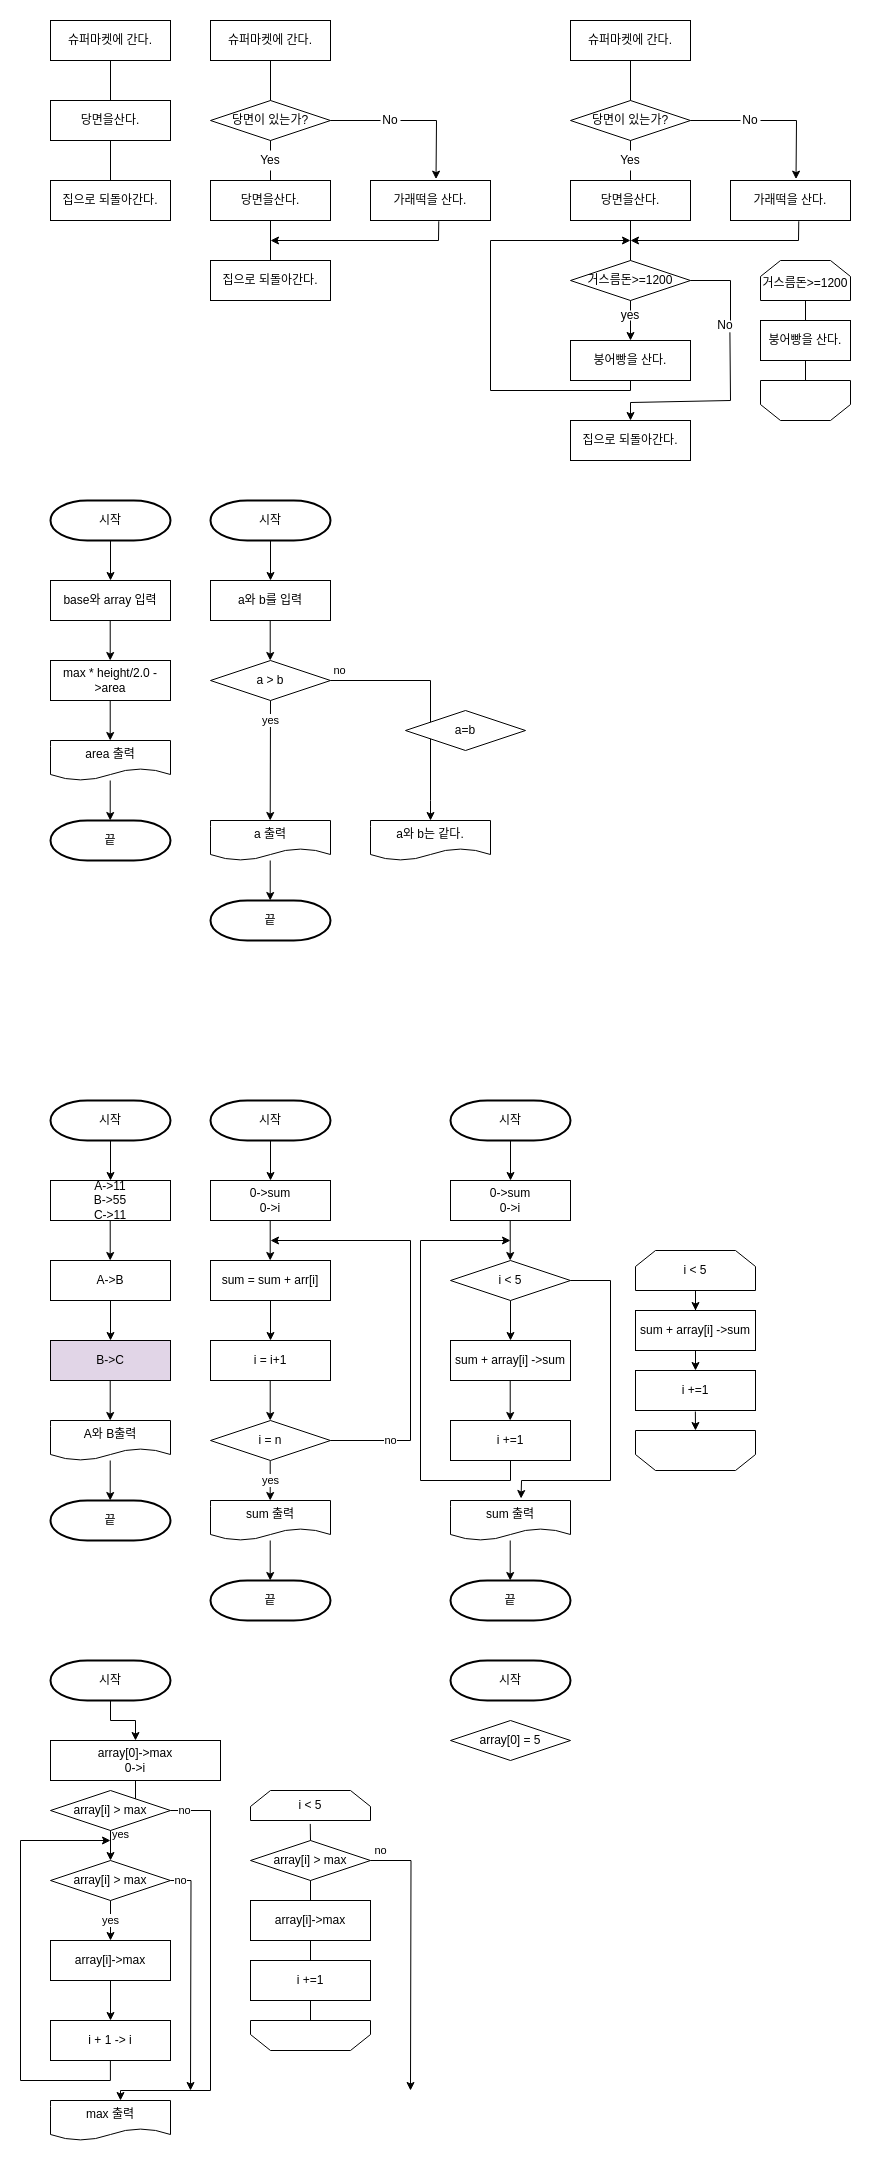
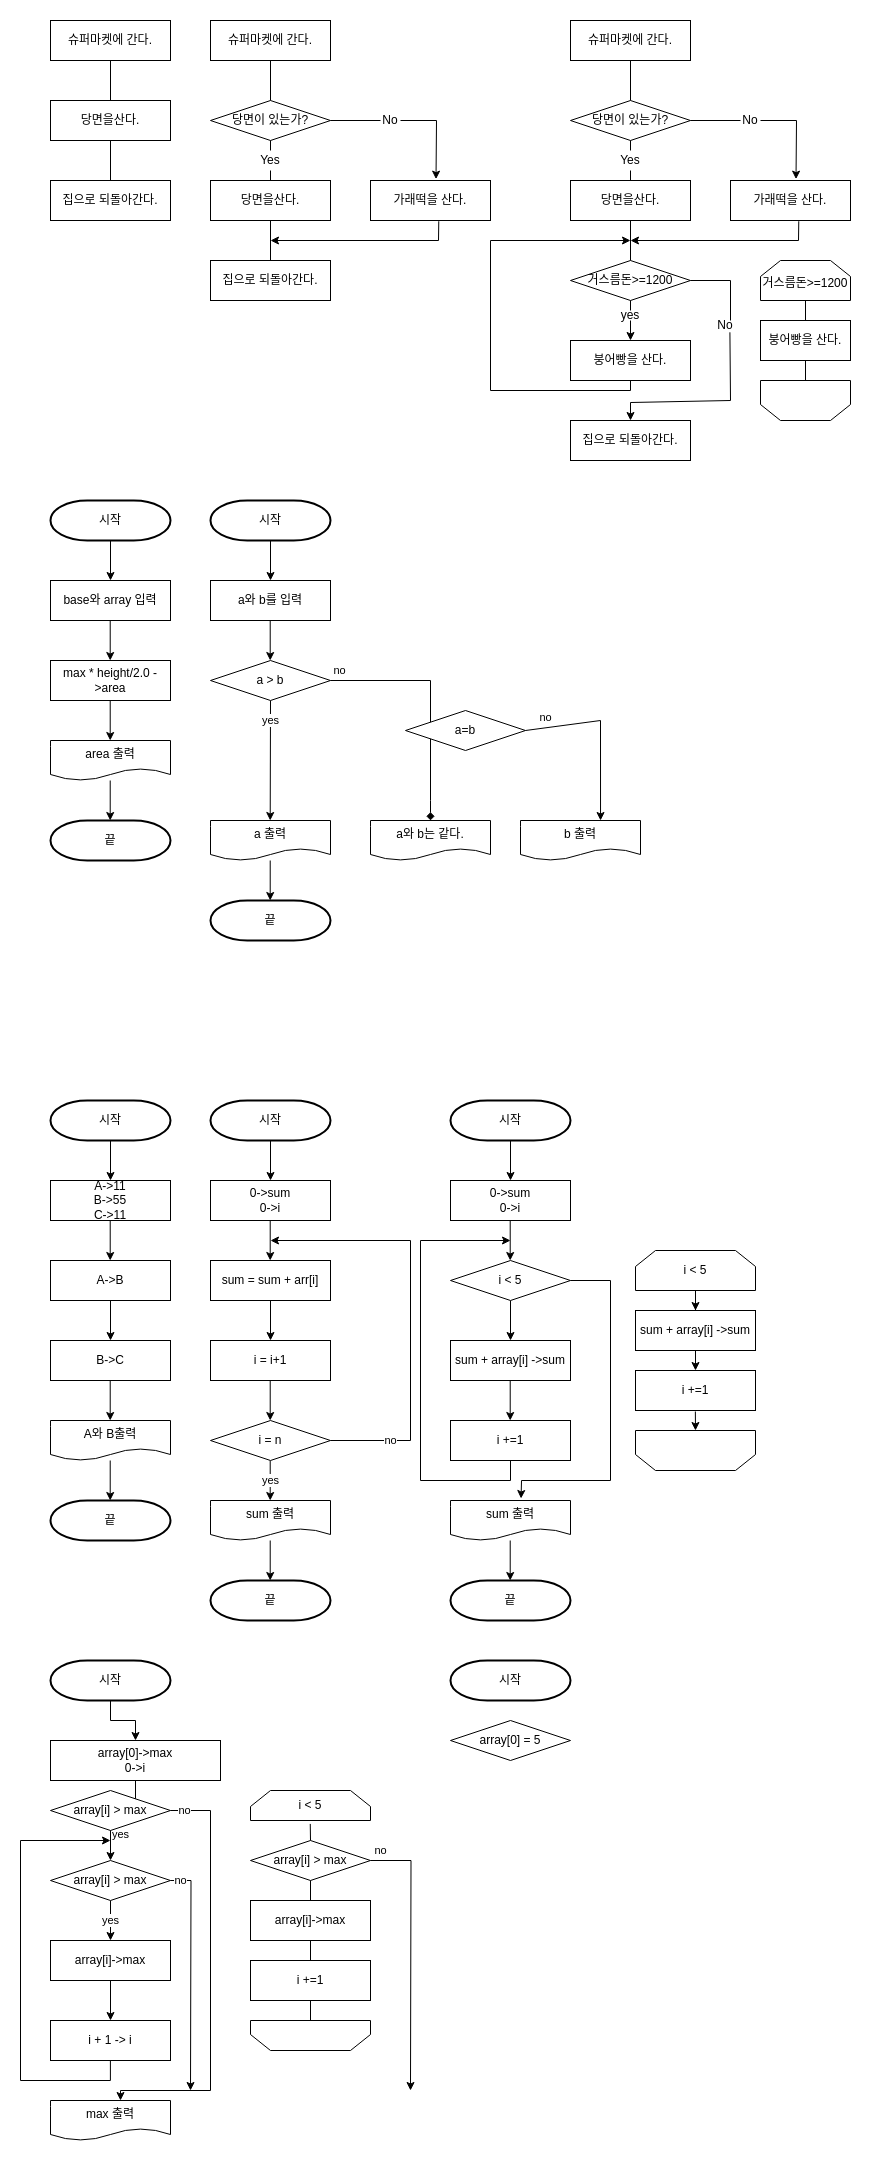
edge "a=b" -> "b 출력": added, label "no"
edge "a > b" -> "a와 b는 같다.": arrowhead classic -> diamond
node "b 출력": added
node "B->C": fillcolor #e1d5e7 -> #ffffff
